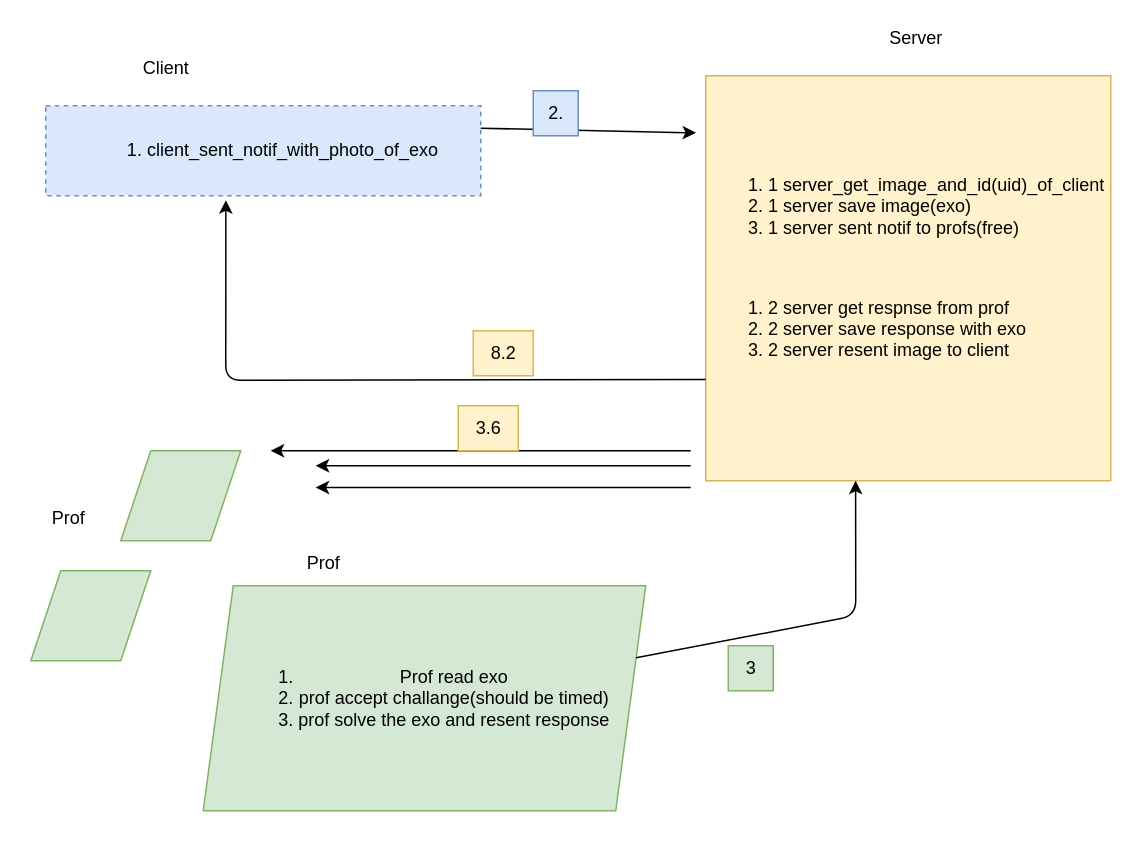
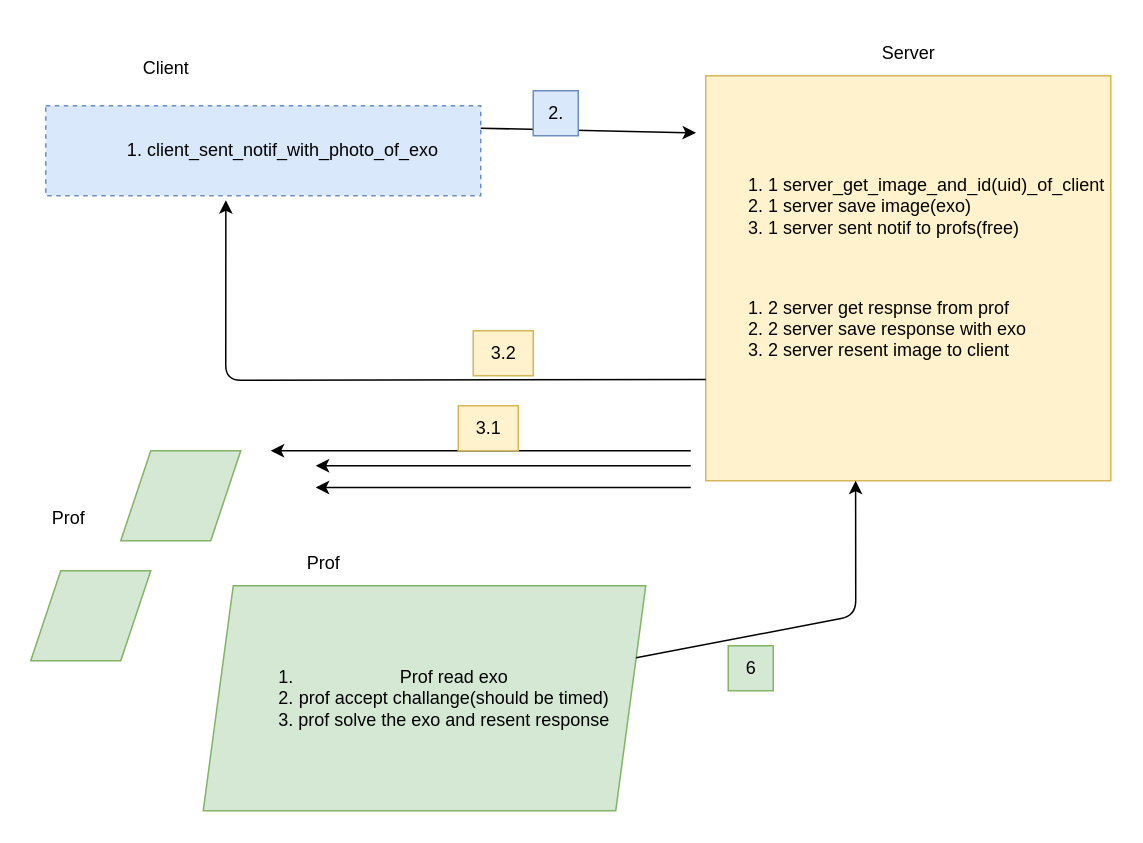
node "Server": moved (916, 38) -> (908, 53)
node "8.2": label "8.2" -> "3.2"
node "3.6": label "3.6" -> "3.1"
node "3": label "3" -> "6"
